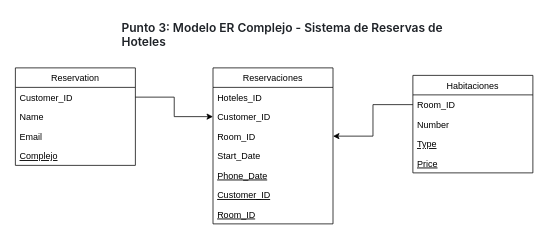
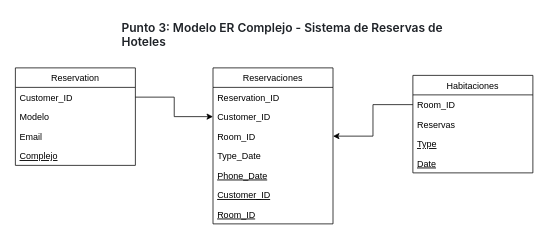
node "Hoteles_ID": label "Hoteles_ID" -> "Reservation_ID"
node "Name": label "Name" -> "Modelo"
node "Number": label "Number" -> "Reservas"
node "Start_Date": label "Start_Date" -> "Type_Date"
node "Price": label "Price" -> "Date"
